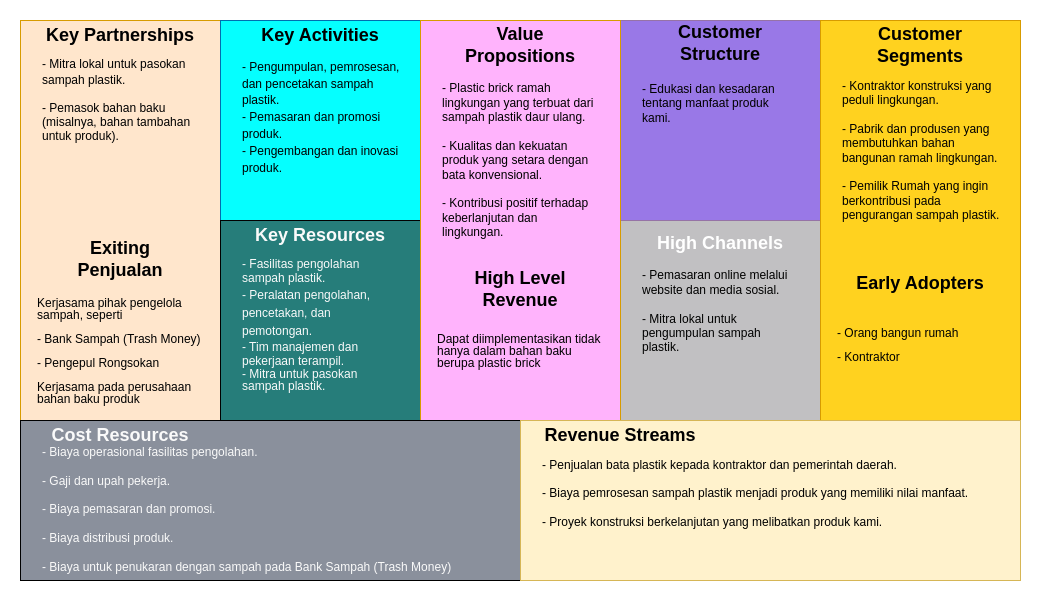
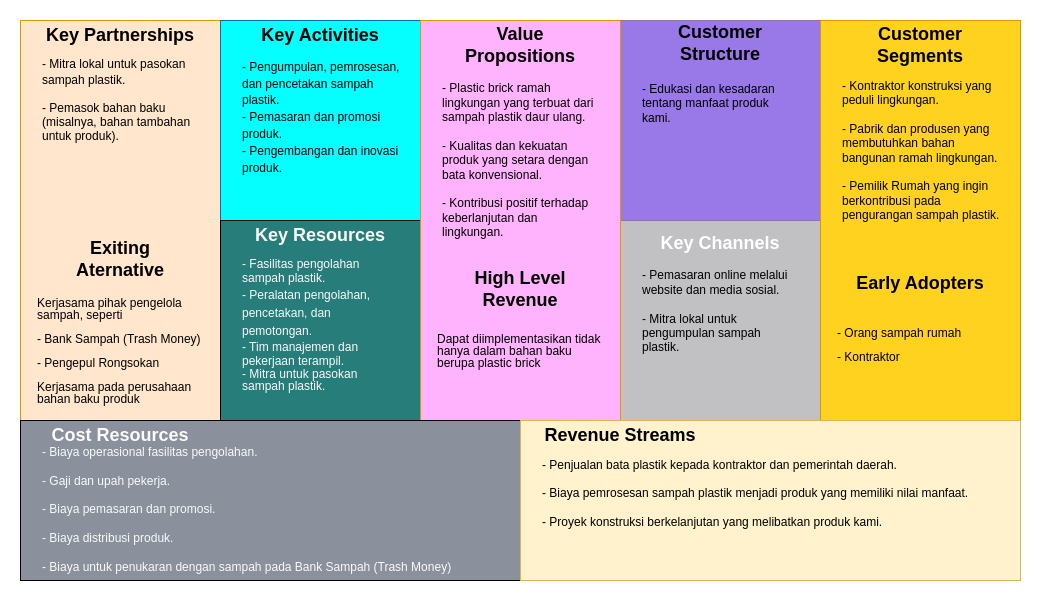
node "High Channels": label "High Channels" -> "Key Channels"
node "Exiting Penjualan": label "Exiting Penjualan" -> "Exiting Aternative"
node "- Orang bangun rumah - Kontraktor": label "- Orang bangun rumah - Kontraktor" -> "- Orang sampah rumah - Kontraktor"
